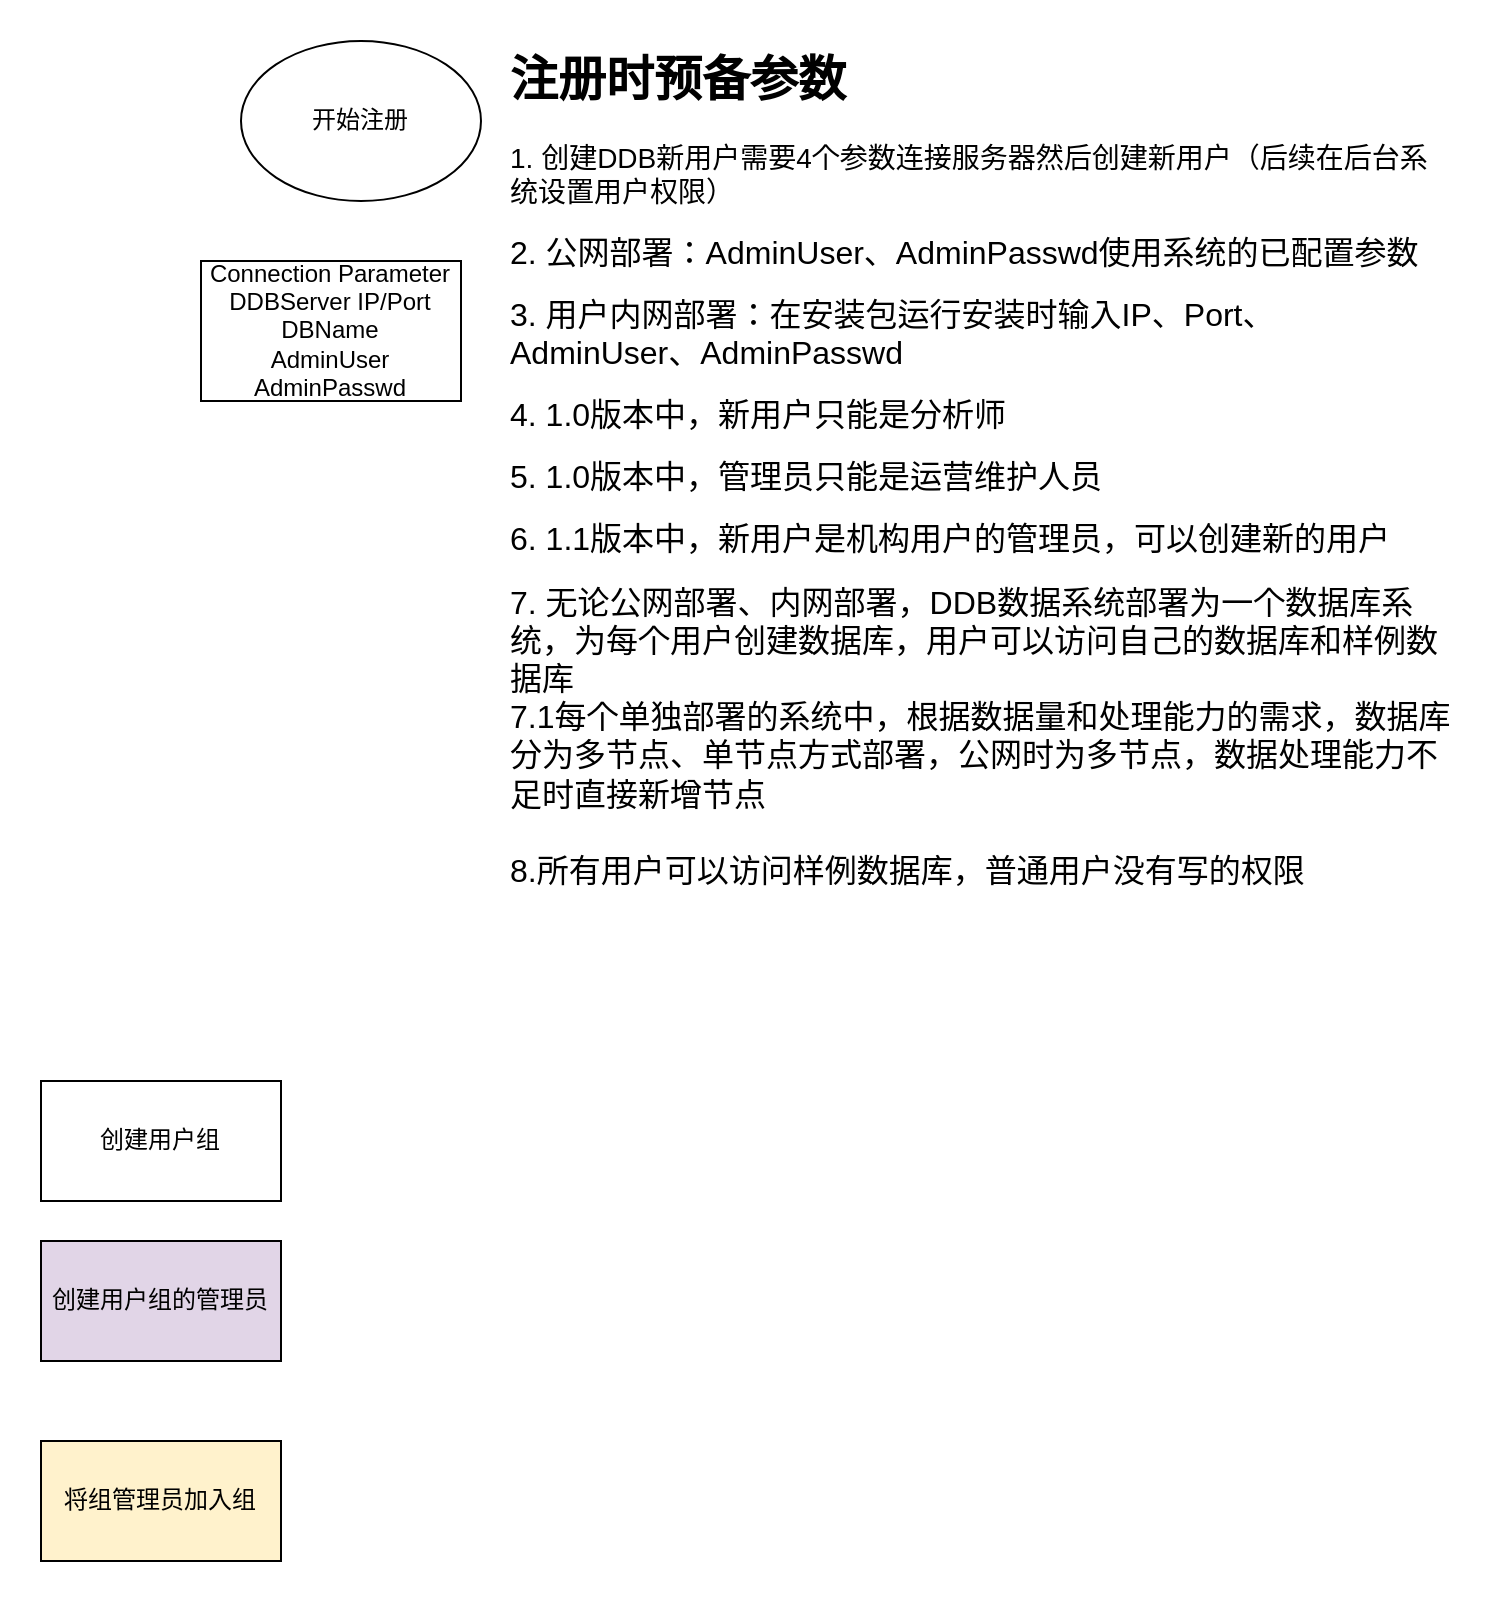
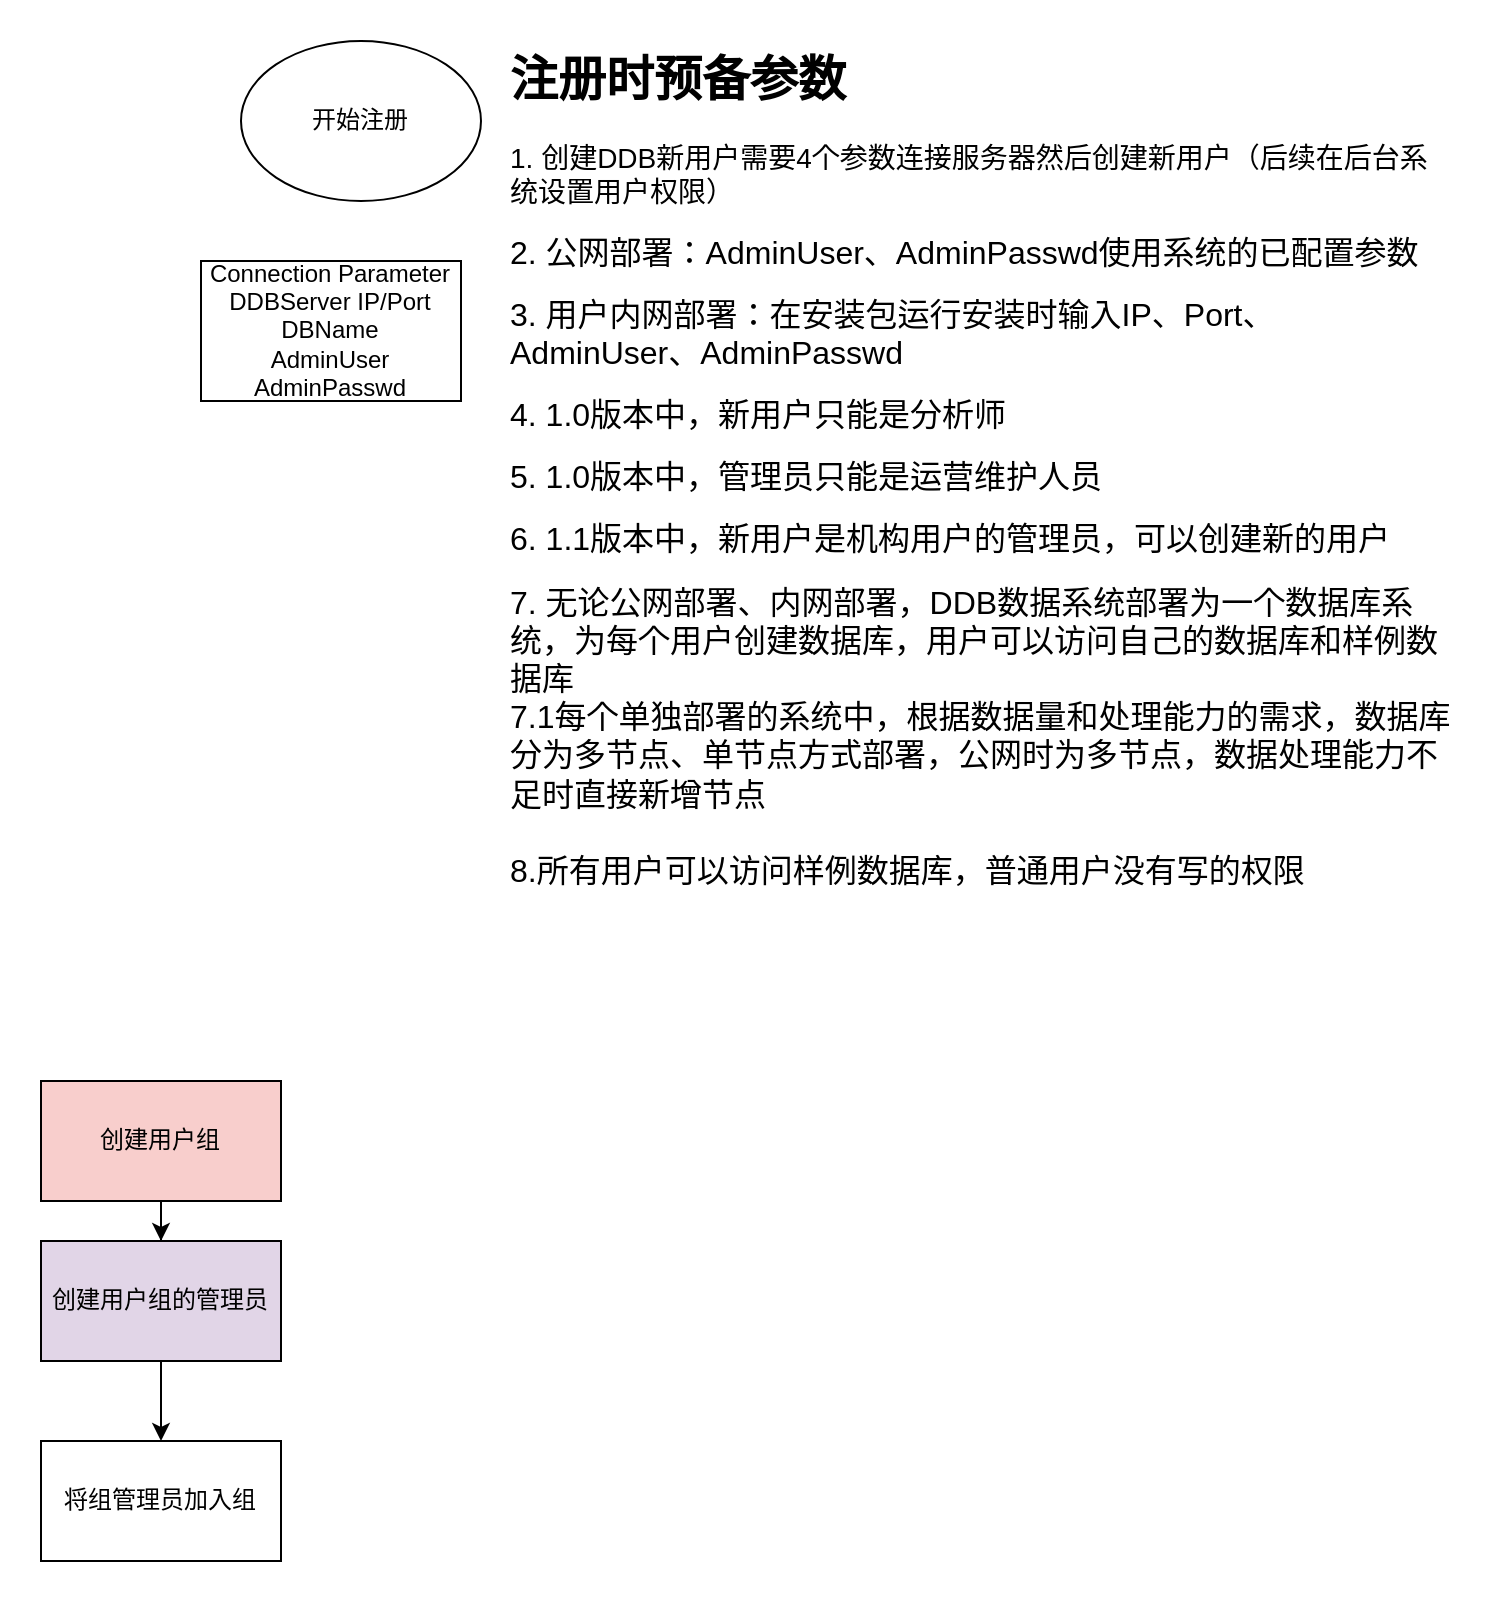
node "创建用户组": fillcolor #ffffff -> #f8cecc
edge "创建用户组" -> "创建用户组的管理员": added
edge "创建用户组的管理员" -> "将组管理员加入组": added
node "将组管理员加入组": fillcolor #fff2cc -> #ffffff
